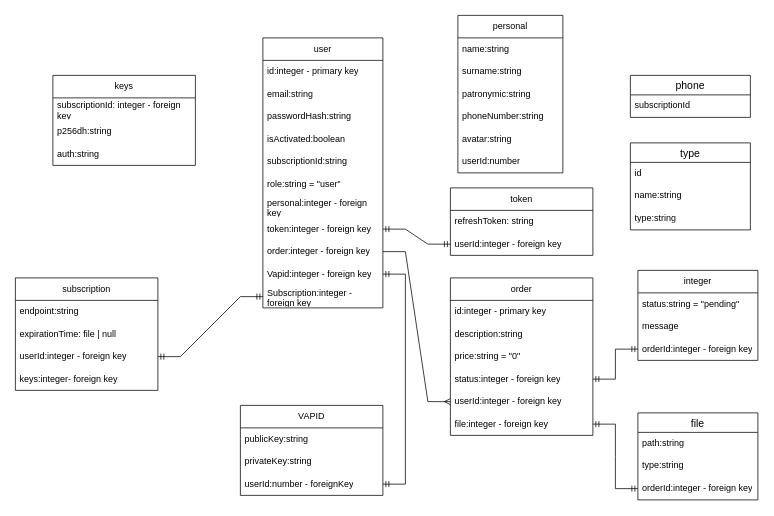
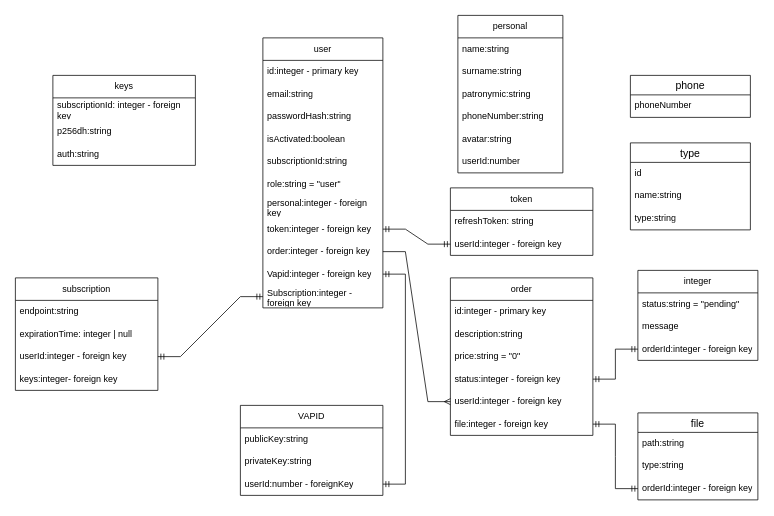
node "subscriptionId": label "subscriptionId" -> "phoneNumber"
node "expirationTime: file | null": label "expirationTime: file | null" -> "expirationTime: integer | null"
